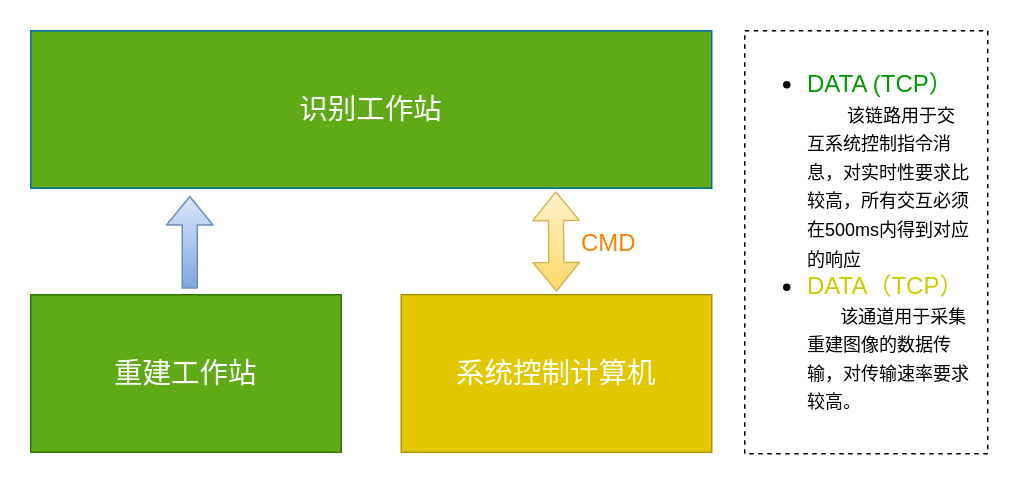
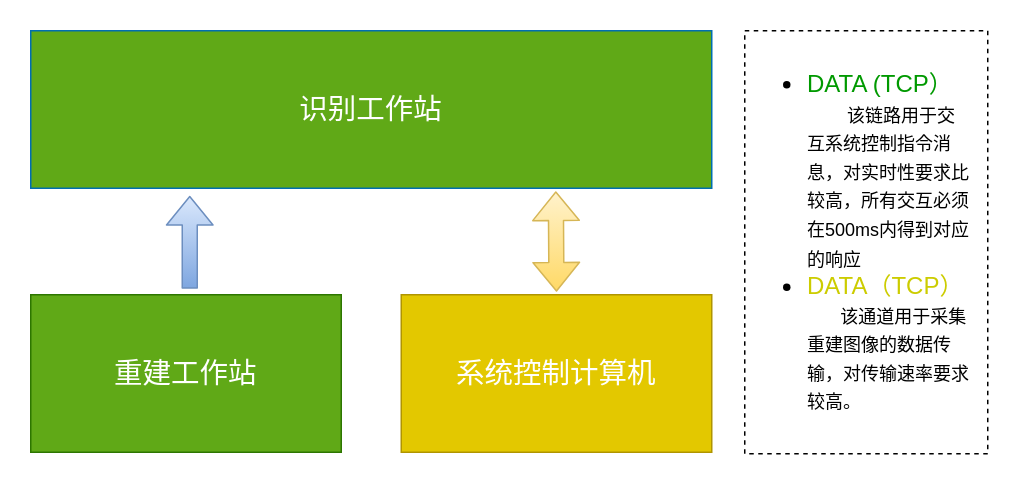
node "CMD": removed
